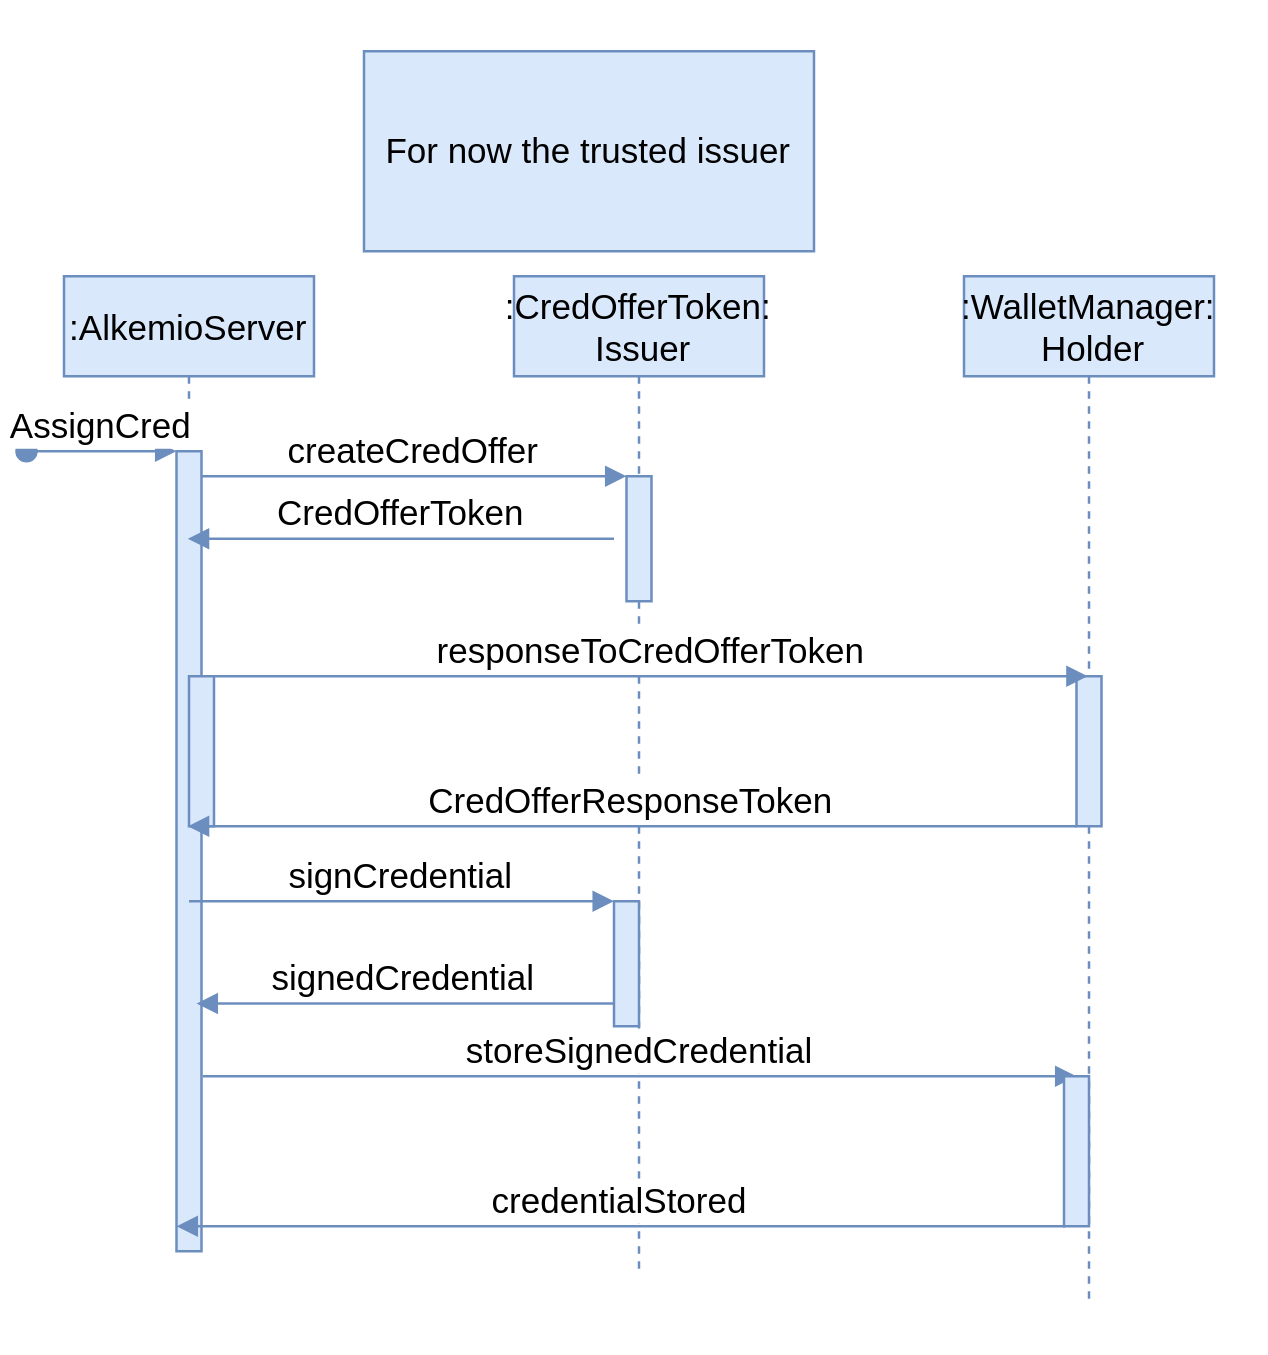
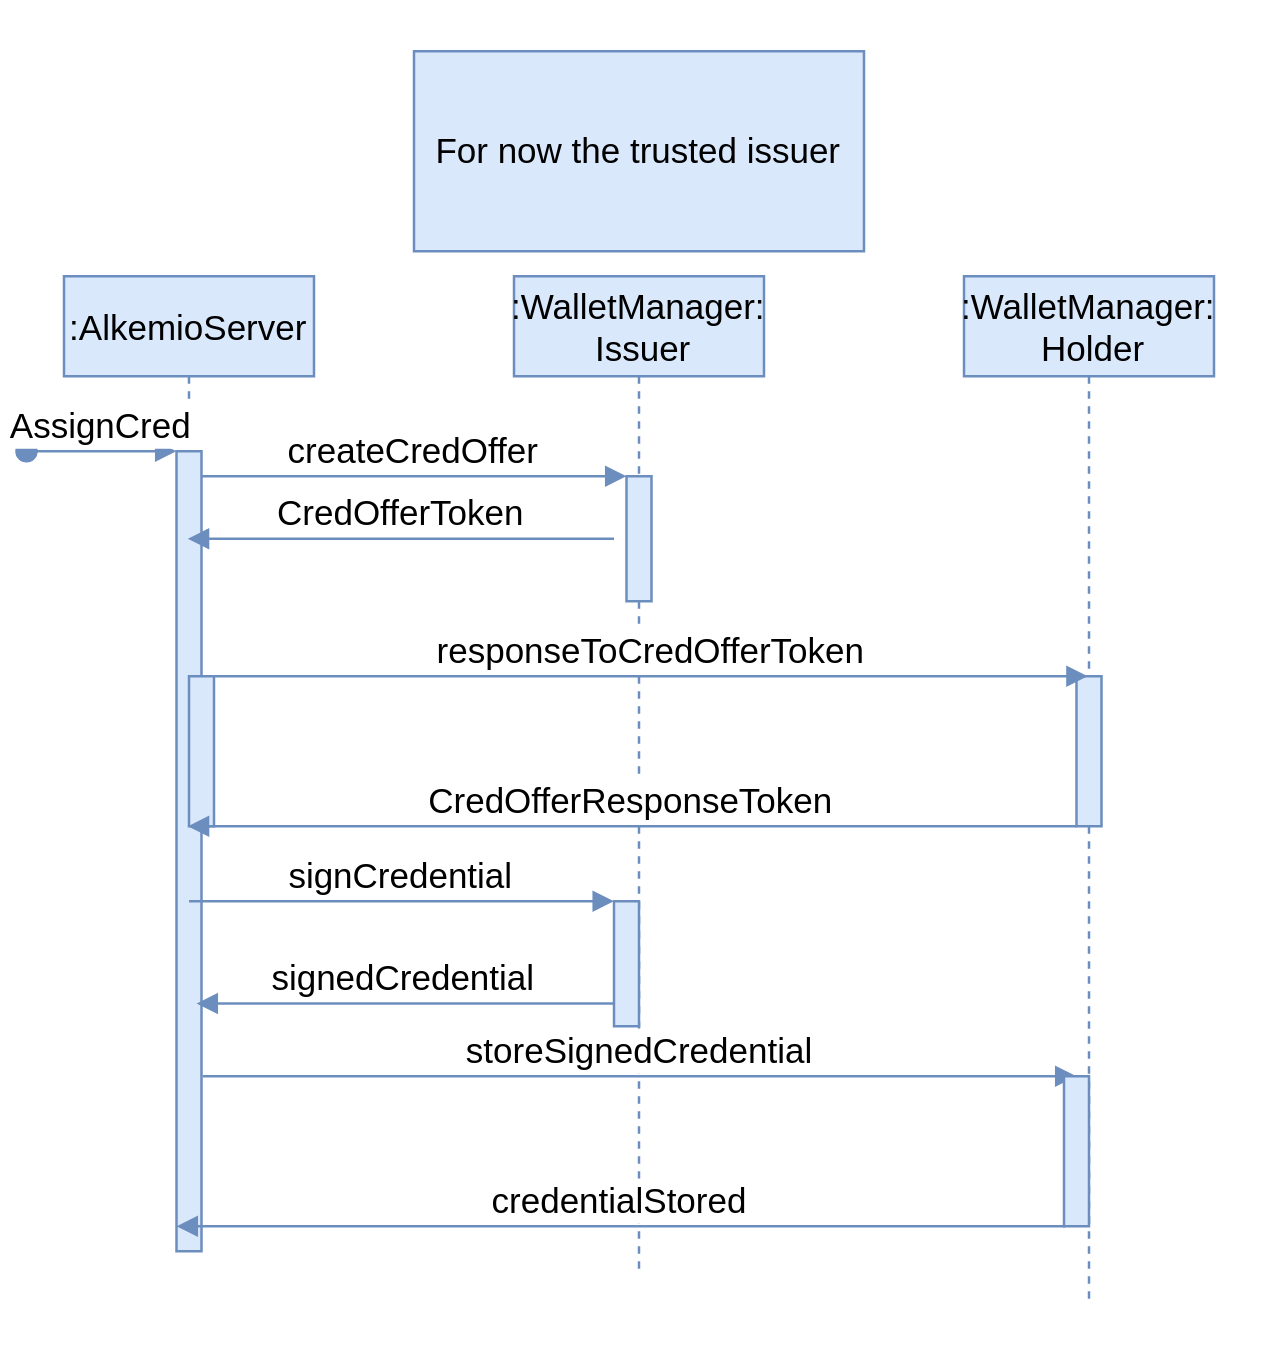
node "For now the trusted issuer": moved (589, 151) -> (639, 151)
node ":CredOfferToken: Issuer": label ":CredOfferToken: Issuer" -> ":WalletManager: Issuer"
